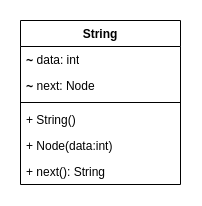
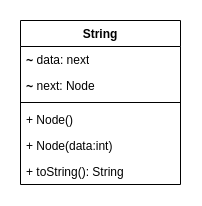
node "~ data: int": label "~ data: int" -> "~ data: next"
node "+ String()": label "+ String()" -> "+ Node()"
node "+ next(): String": label "+ next(): String" -> "+ toString(): String"
